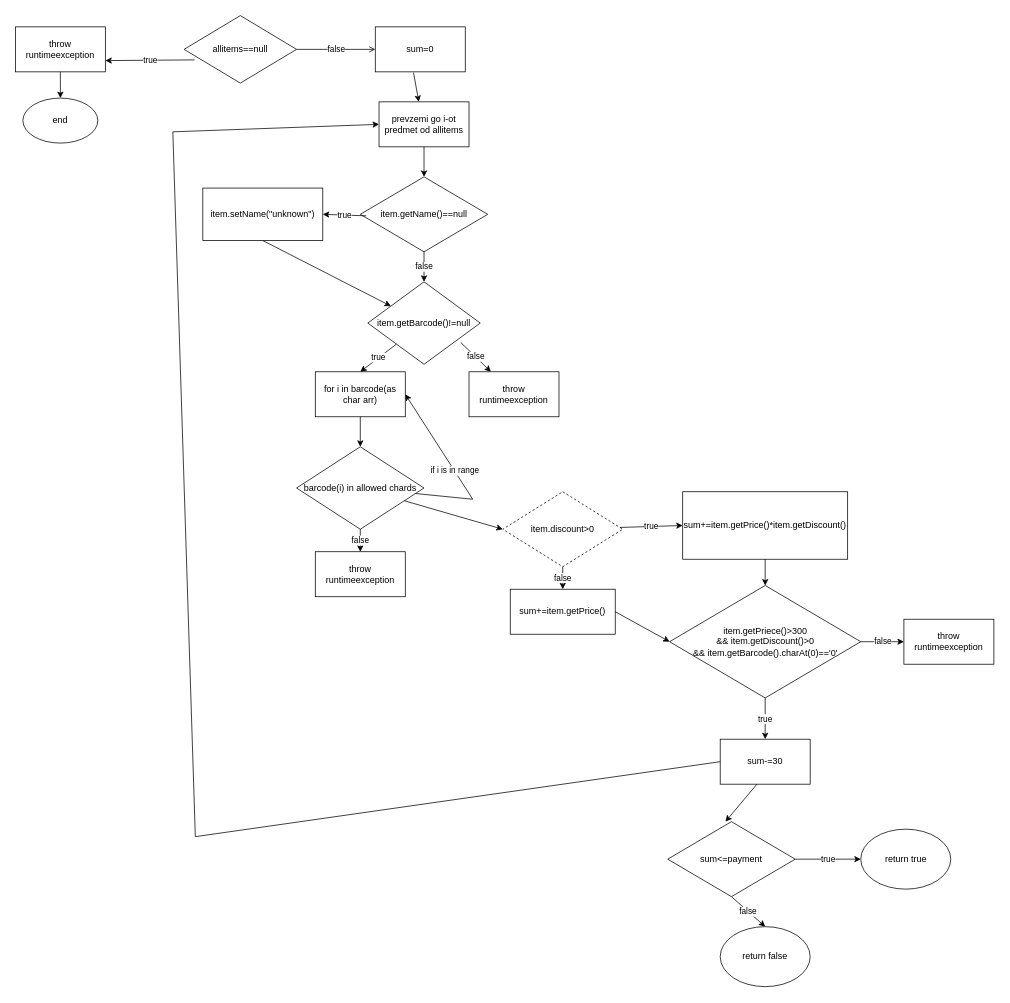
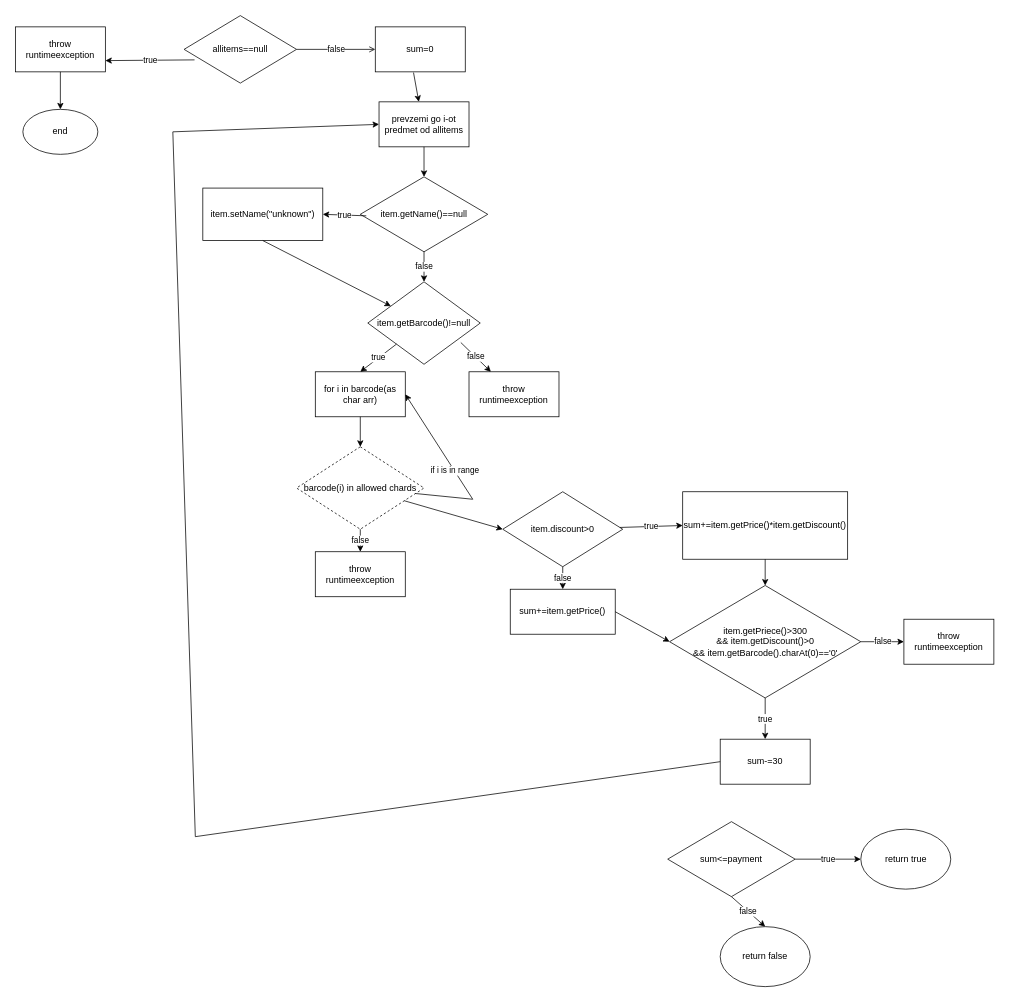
node "end": moved (60, 120) -> (60, 132)
node "barcode(i) in allowed chards": style solid -> dashed
node "item.discount>0": style dashed -> solid
edge "sum-=30" -> "sum<=payment": removed
